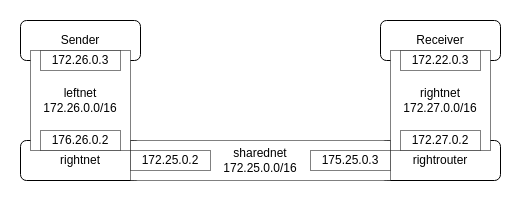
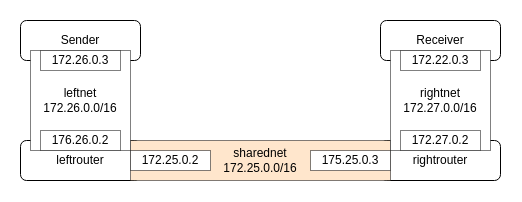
node "rightnet": label "rightnet" -> "leftrouter"
node "sharednet 172.25.0.0/16": fillcolor #ffffff -> #ffe6cc
